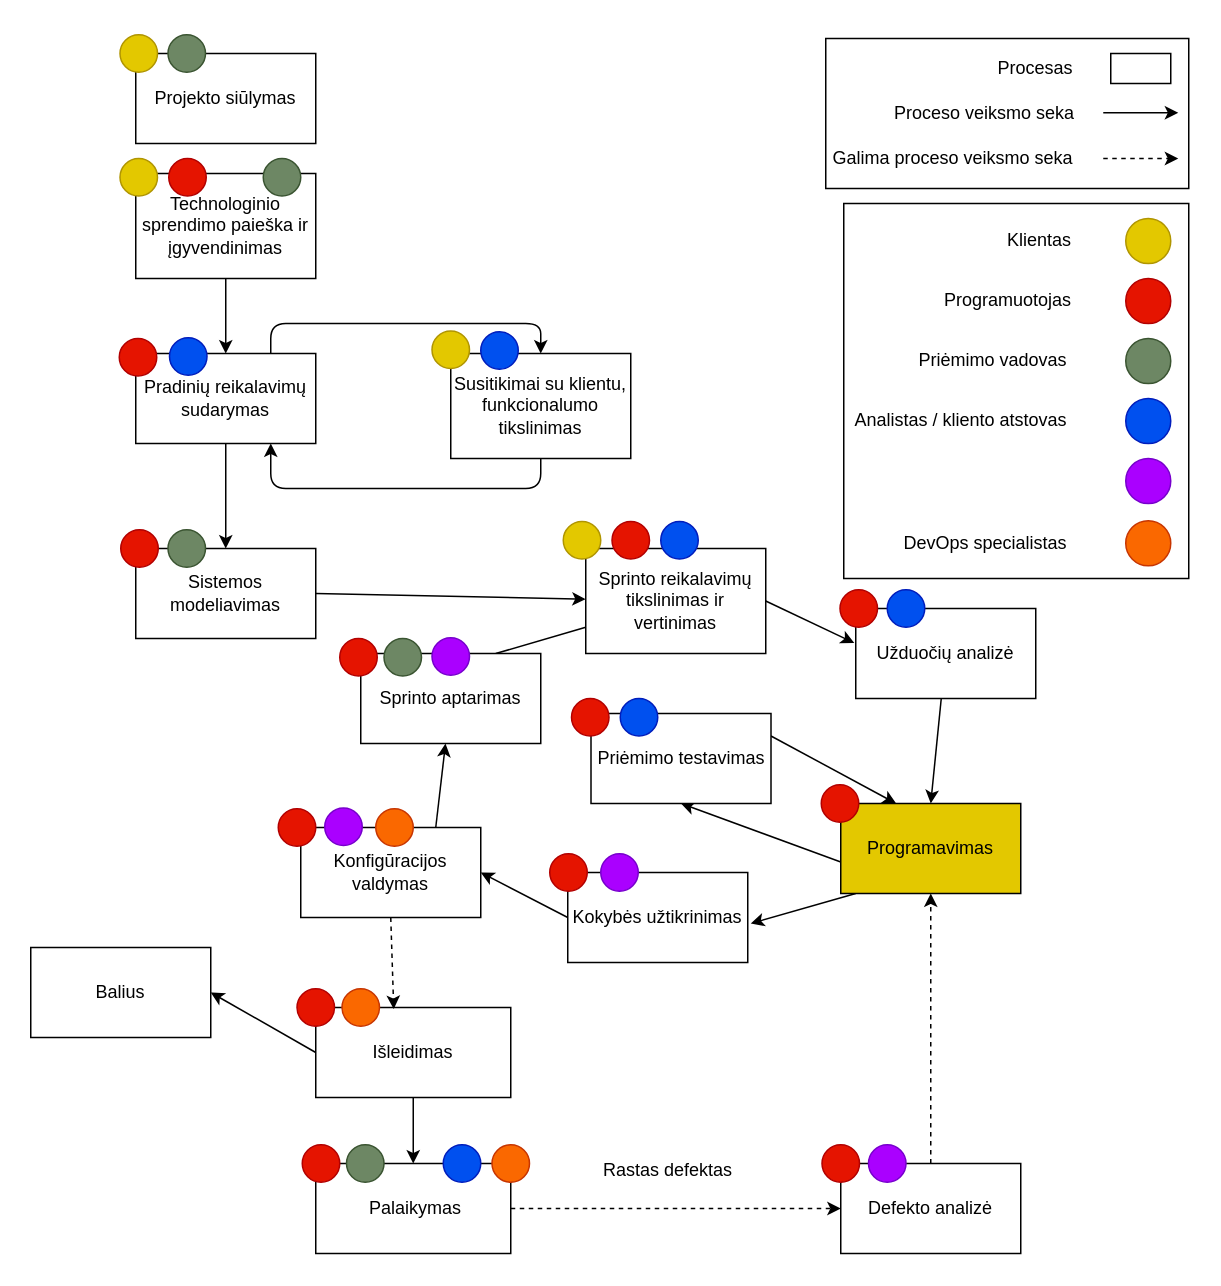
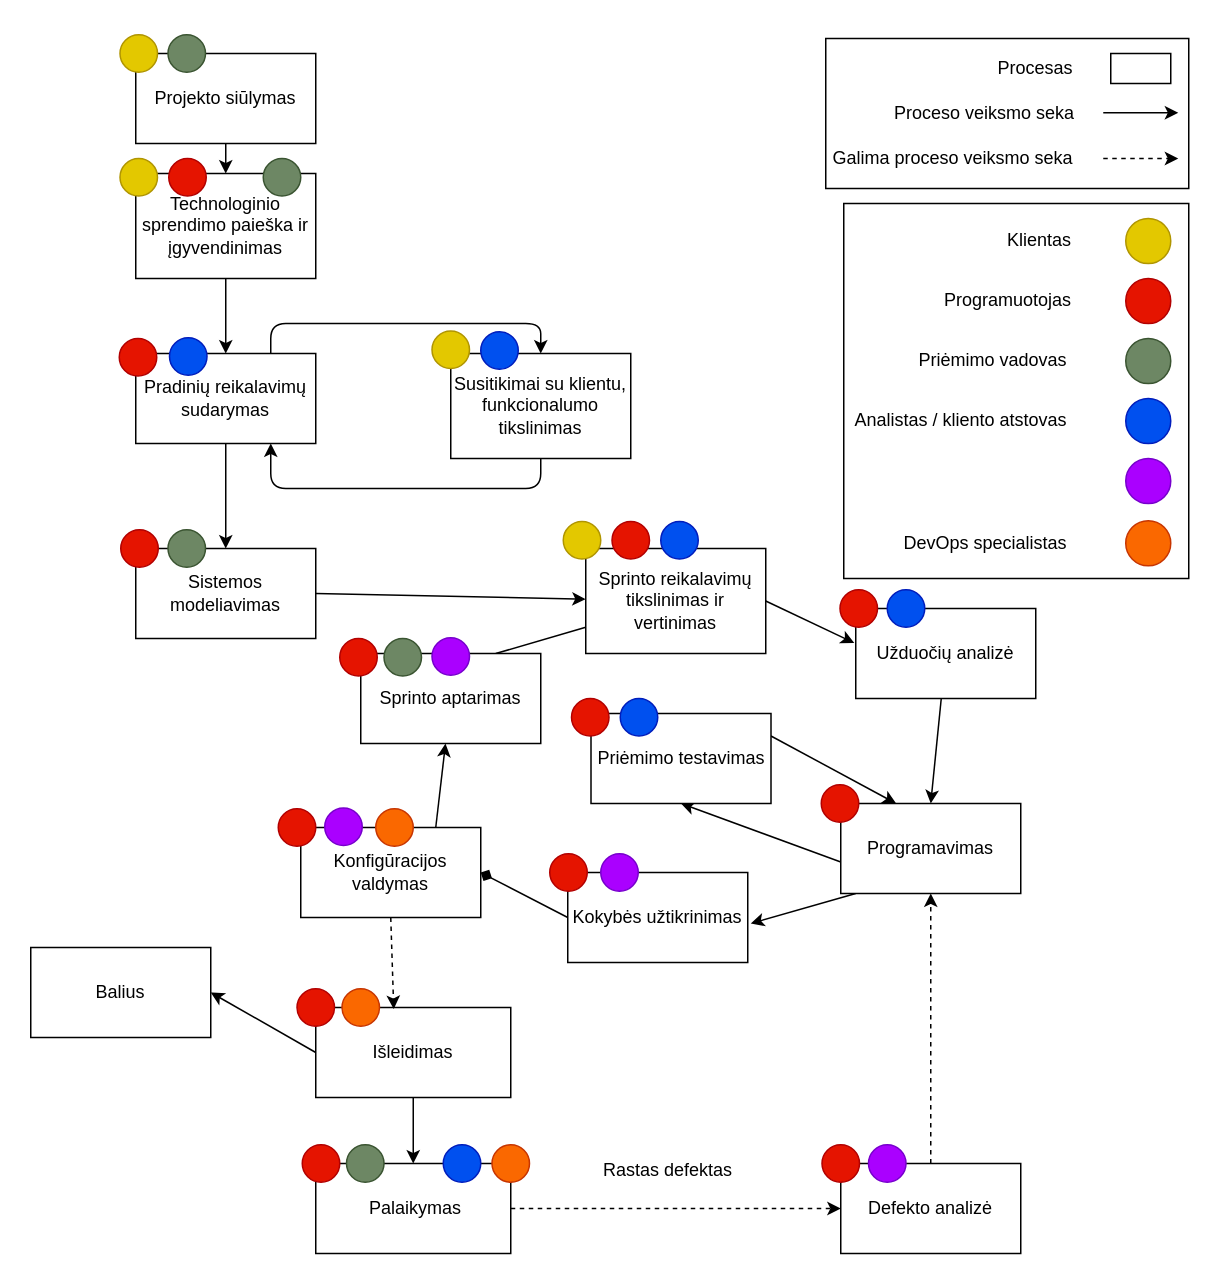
edge "Projekto siūlymas" -> "Technologinio sprendimo paieška ir įgyvendinimas": added
node "Programavimas": fillcolor #e3c800 -> #ffffff
edge "Kokybės užtikrinimas" -> "Konfigūracijos valdymas": arrowhead classic -> diamond
